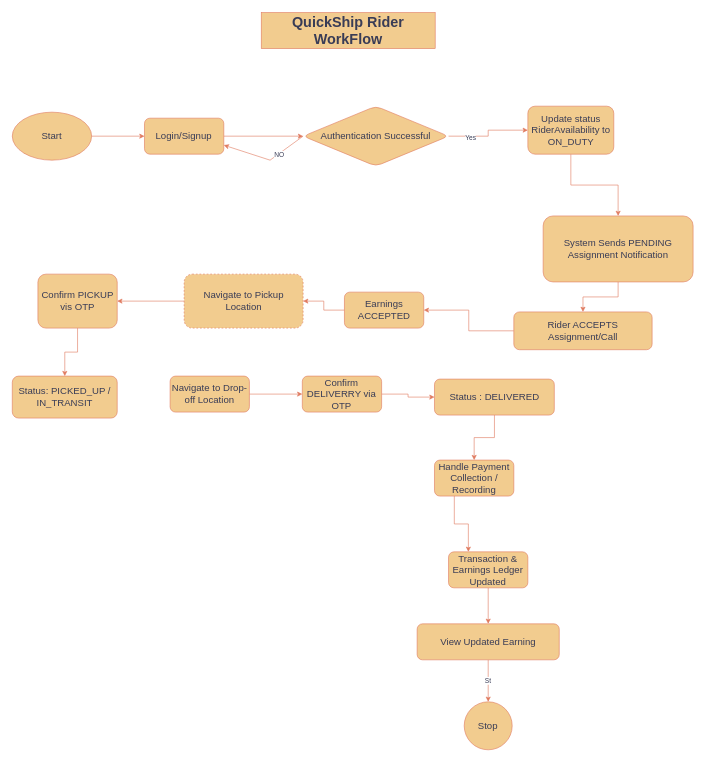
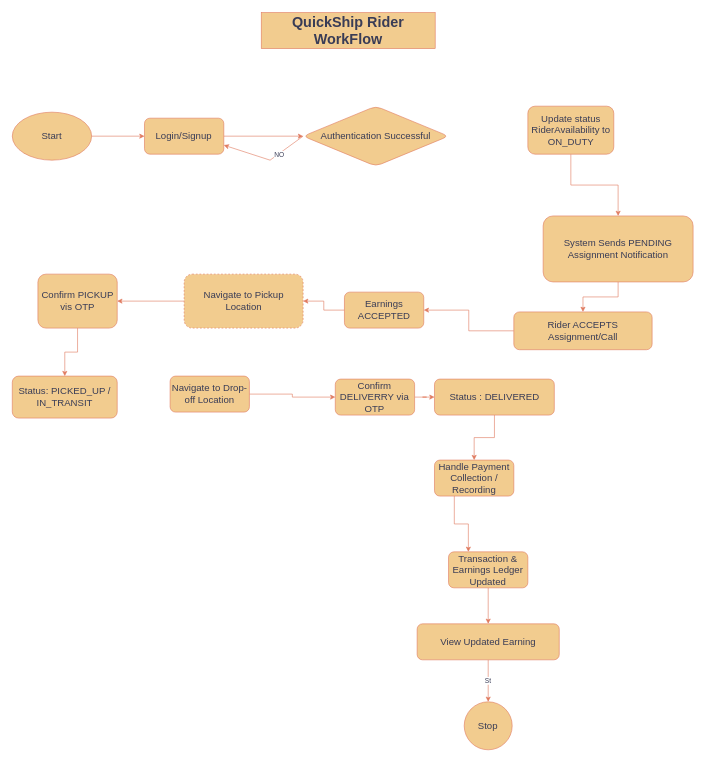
edge "Authentication Successful" -> "Update status RiderAvailability to ON_DUTY": removed, label "Yes"
node "Confirm DELIVERRY via OTP": moved (342, 394) -> (375, 397)
